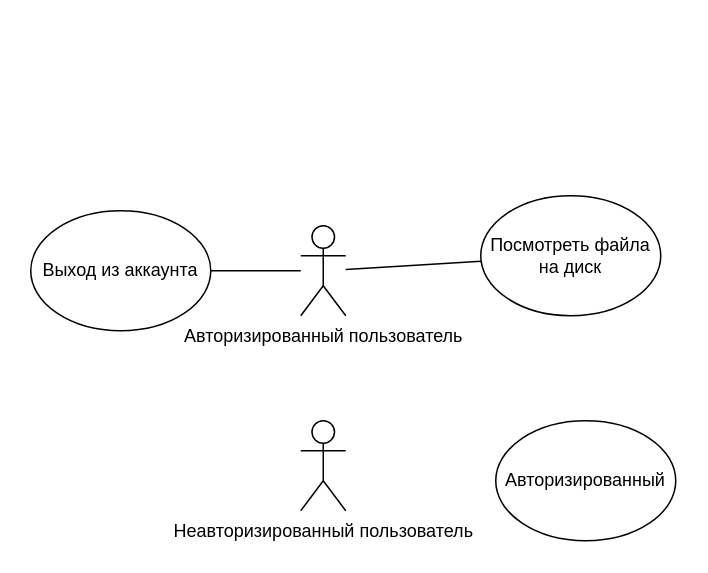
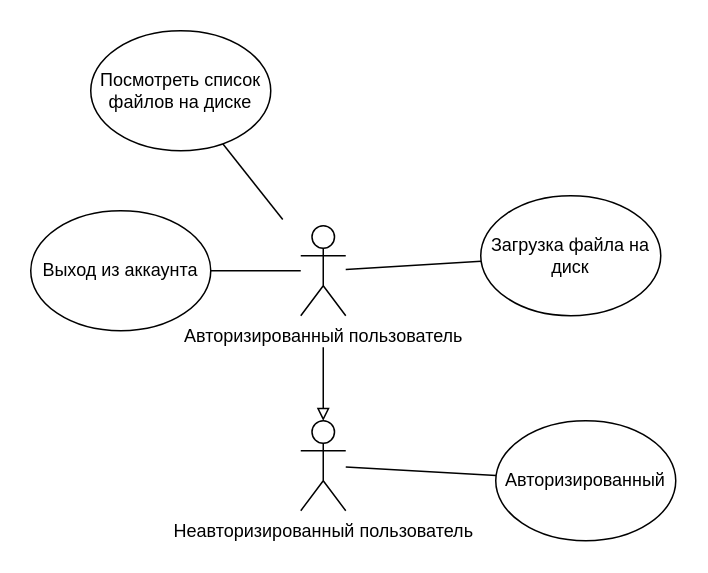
node "Посмотреть список файлов на диске": added
edge "Посмотреть список файлов на диске" -- "Авторизированный пользователь": added
node "Посмотреть файла на диск": label "Посмотреть файла на диск" -> "Загрузка файла на диск"
edge "Авторизированный пользователь" -> "Неавторизированный пользователь": added
edge "Неавторизированный пользователь" -- "Авторизированный": added
